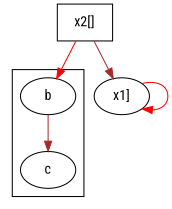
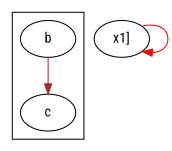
node "x2[]": removed
